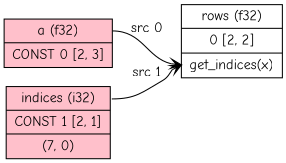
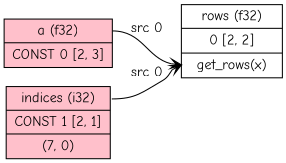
node "rows (f32)": text "get_indices(x)" -> "get_rows(x)"
edge "indices (i32)" -> "rows (f32)": label "src 1" -> "src 0"
